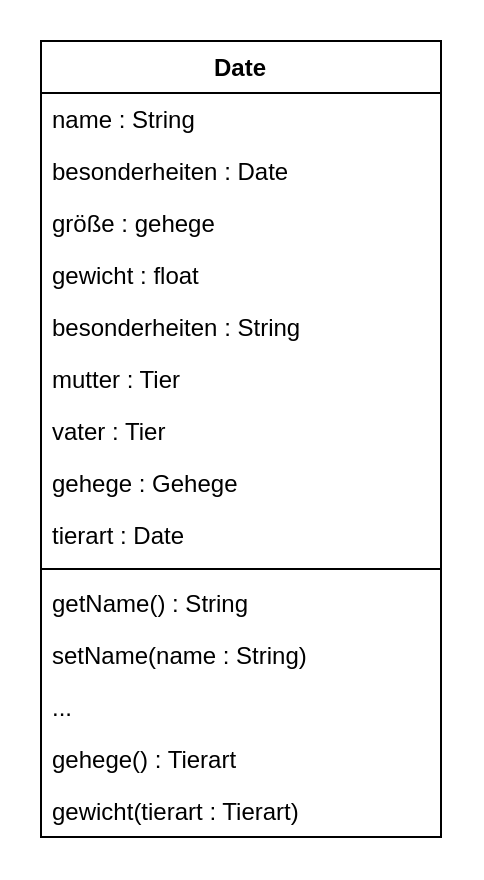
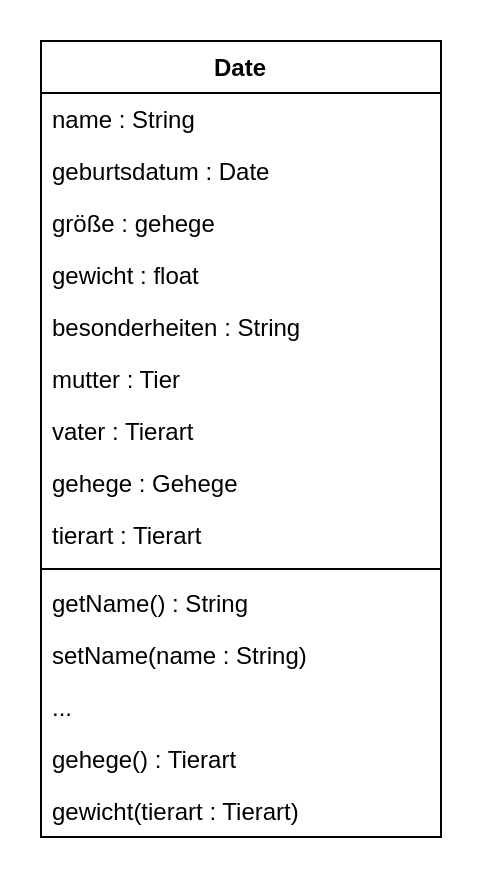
node "besonderheiten : Date": label "besonderheiten : Date" -> "geburtsdatum : Date"
node "vater : Tier": label "vater : Tier" -> "vater : Tierart"
node "tierart : Date": label "tierart : Date" -> "tierart : Tierart"
